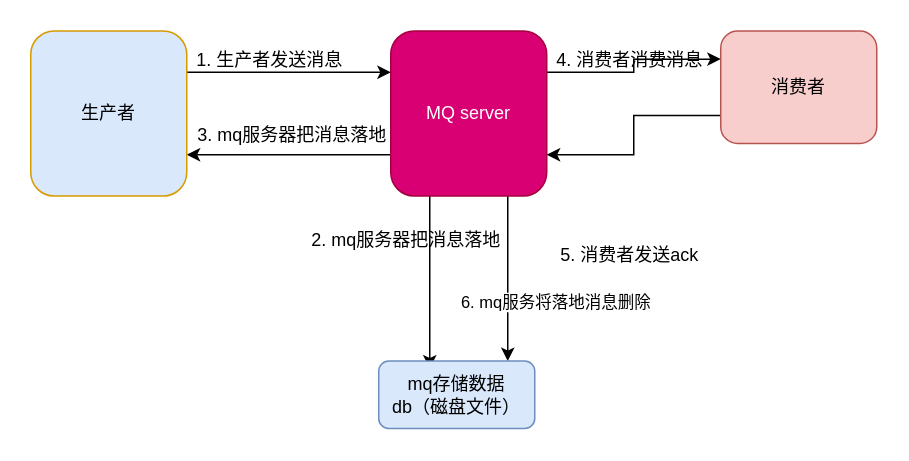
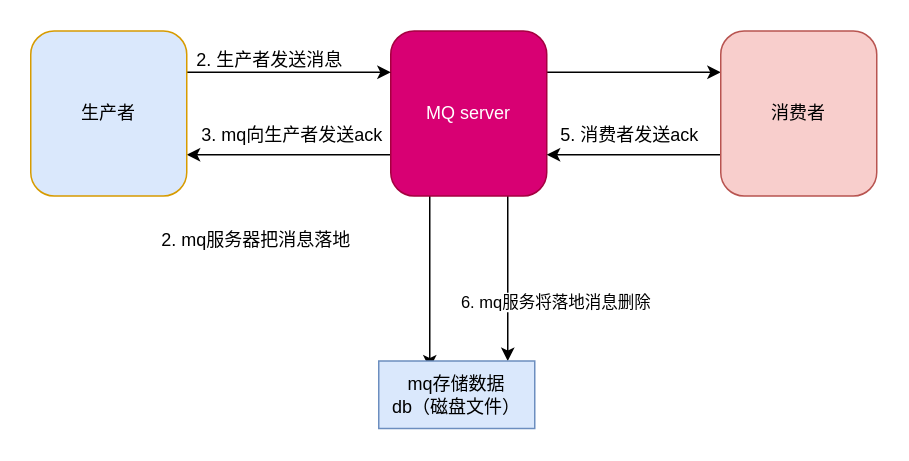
node "1. 生产者发送消息": label "1. 生产者发送消息" -> "2. 生产者发送消息"
node "4. 消费者消费消息": removed
node "消费者": size 156x113 -> 156x165
node "3. mq服务器把消息落地": label "3. mq服务器把消息落地" -> "3. mq向生产者发送ack"
node "2. mq服务器把消息落地": moved (406, 241) -> (256, 241)
node "5. 消费者发送ack": moved (629, 256) -> (629, 136)
node "mq存储数据 db（磁盘文件）": shape rounded rectangle -> rectangle
